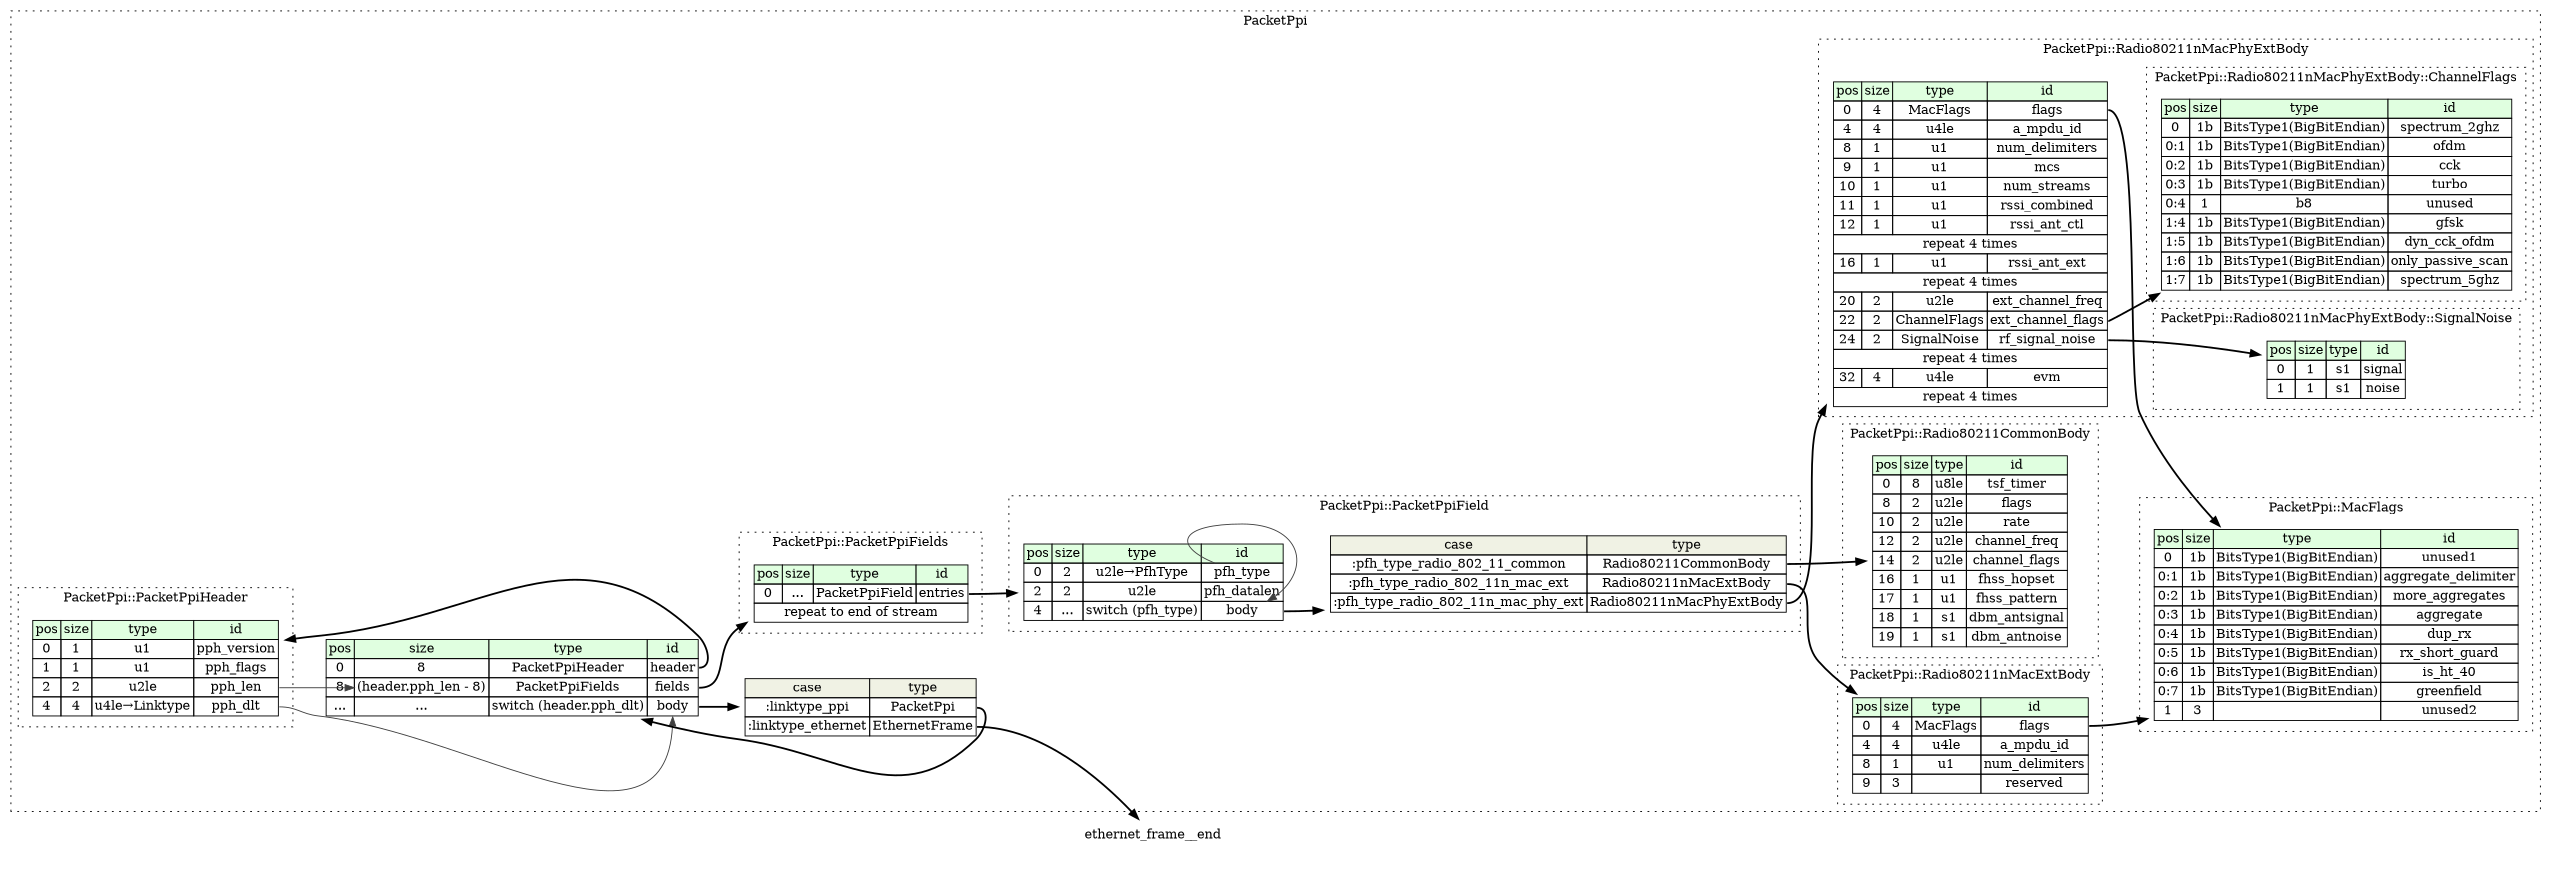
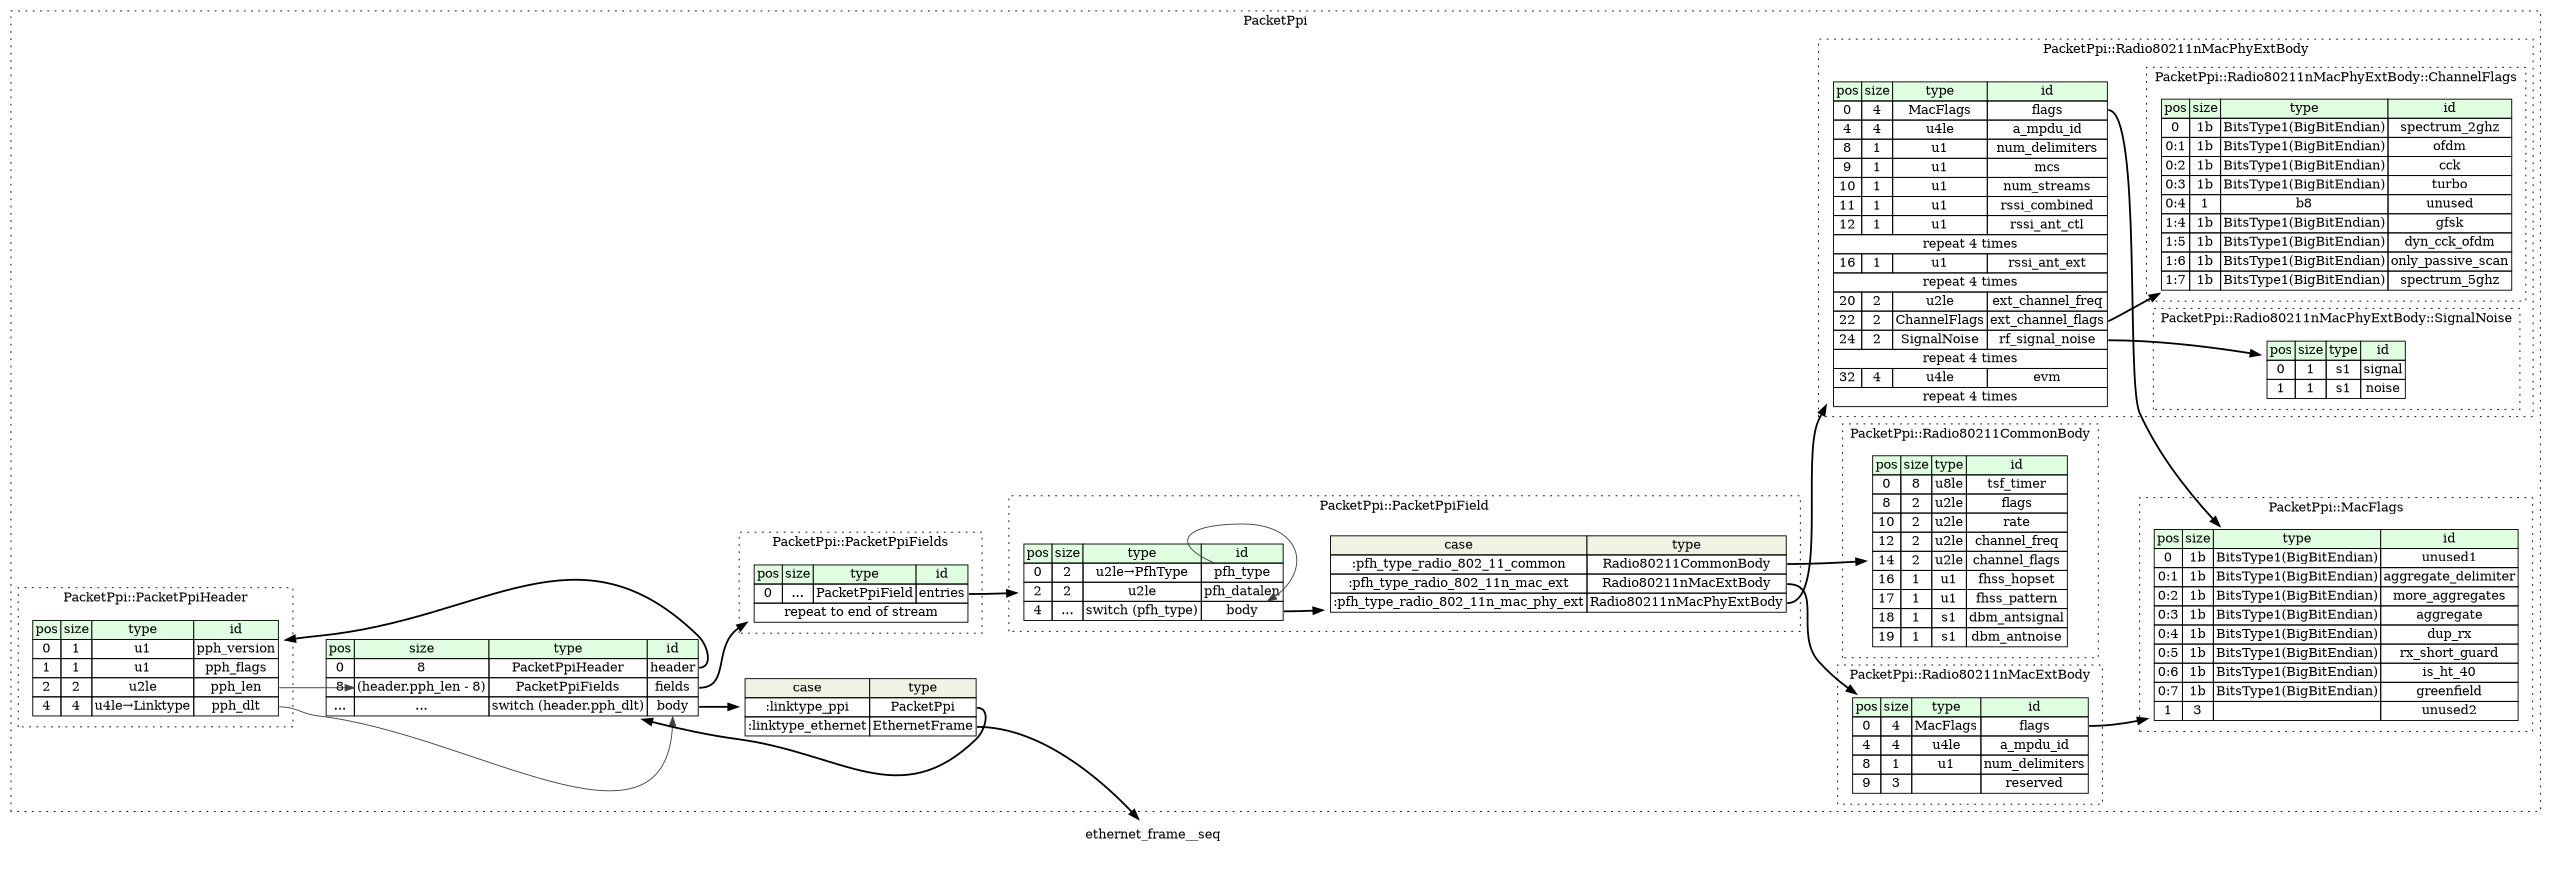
node "ethernet_frame__end": label "ethernet_frame__end" -> "ethernet_frame__seq"
